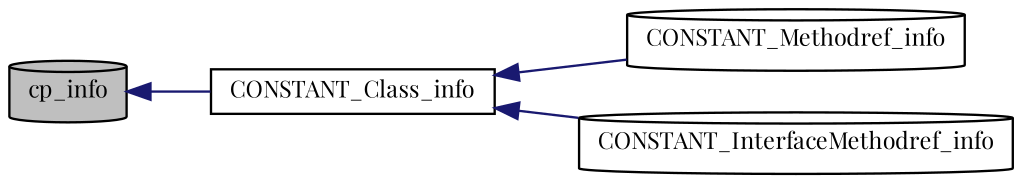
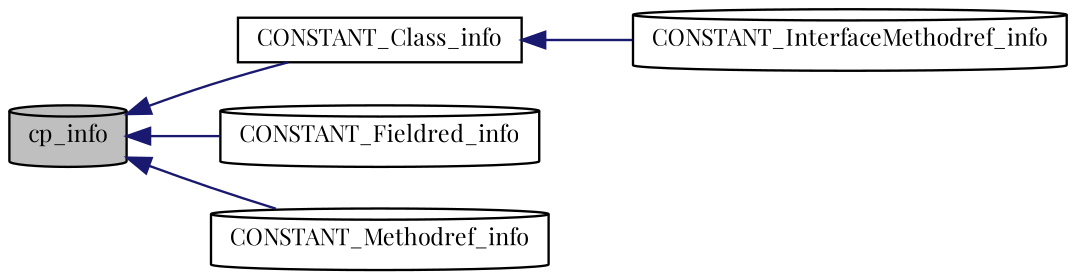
edge "CONSTANT_Methodref_info" -> "CONSTANT_Class_info": now "CONSTANT_Methodref_info" -> "cp_info"
node "CONSTANT_Fieldred_info": added
